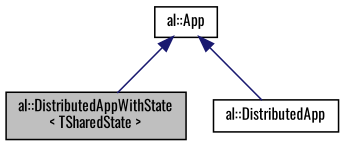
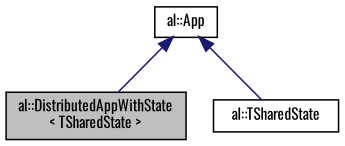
node "al::DistributedApp": label "al::DistributedApp" -> "al::TSharedState"
